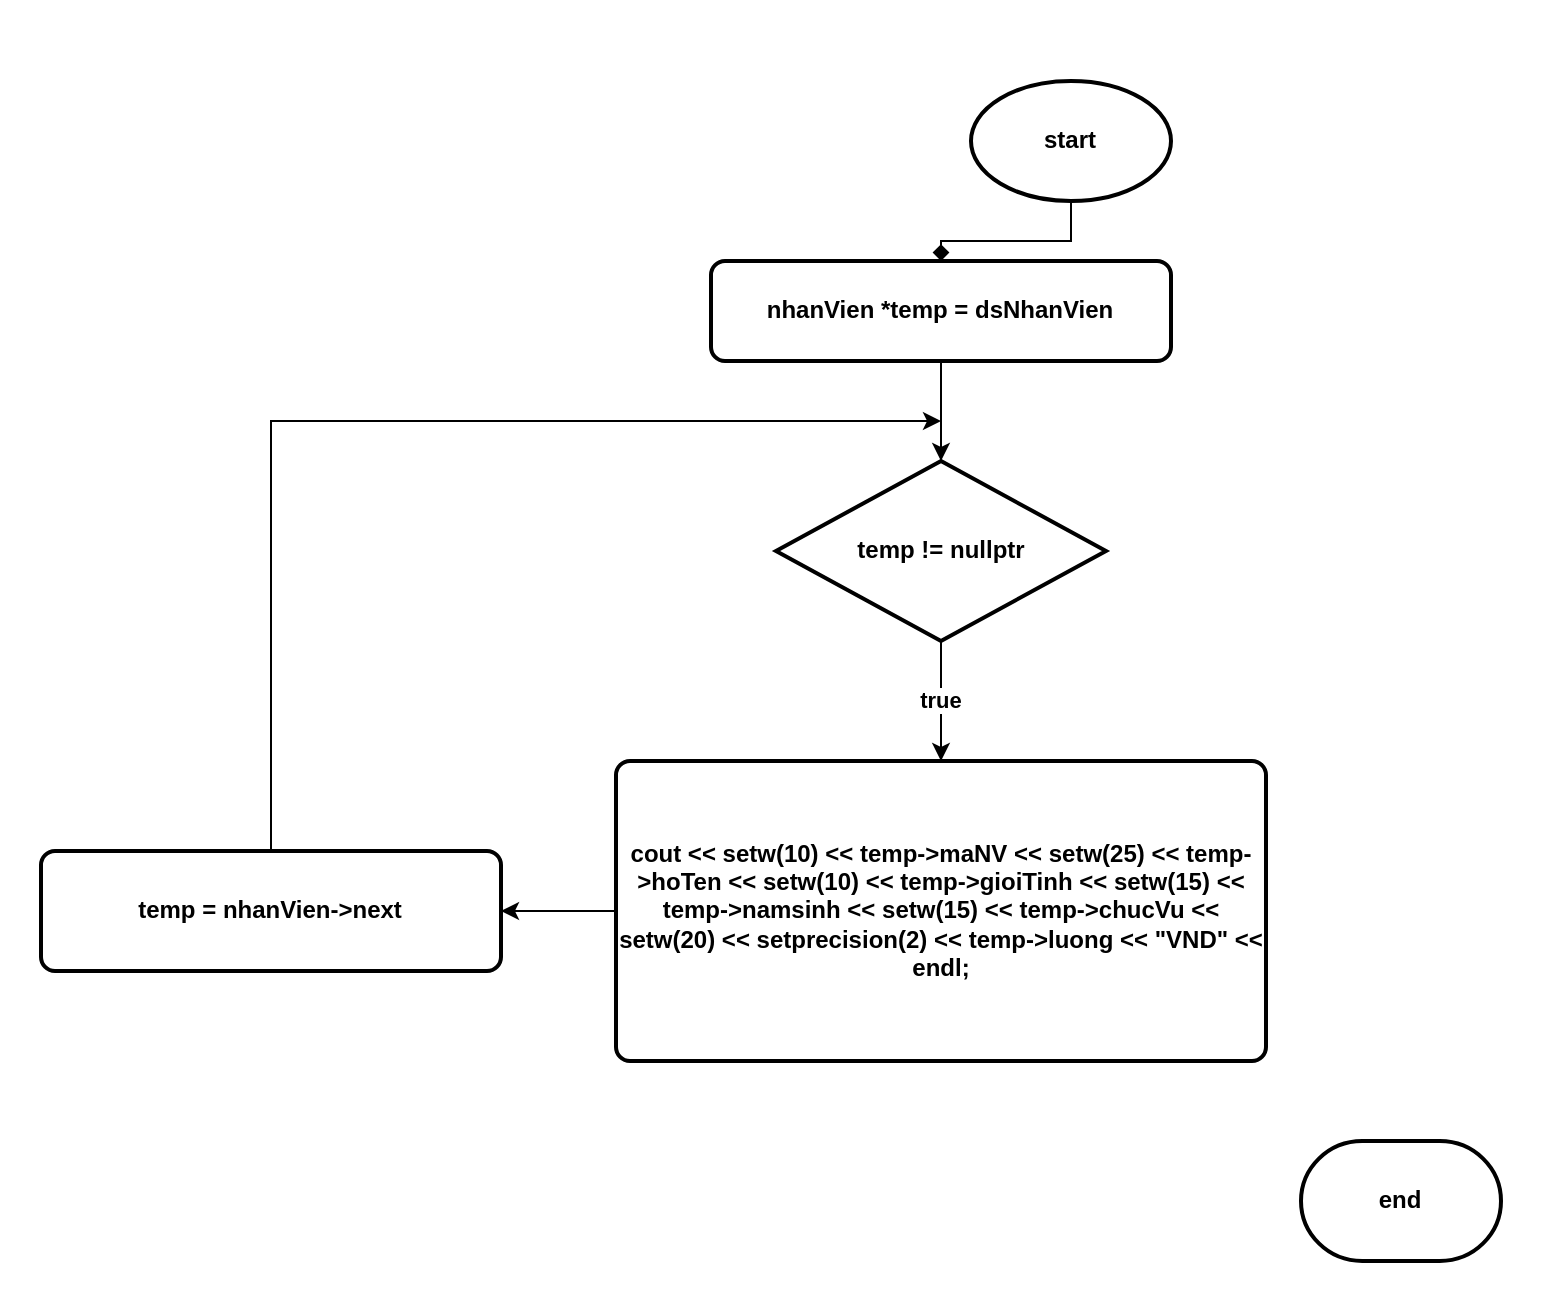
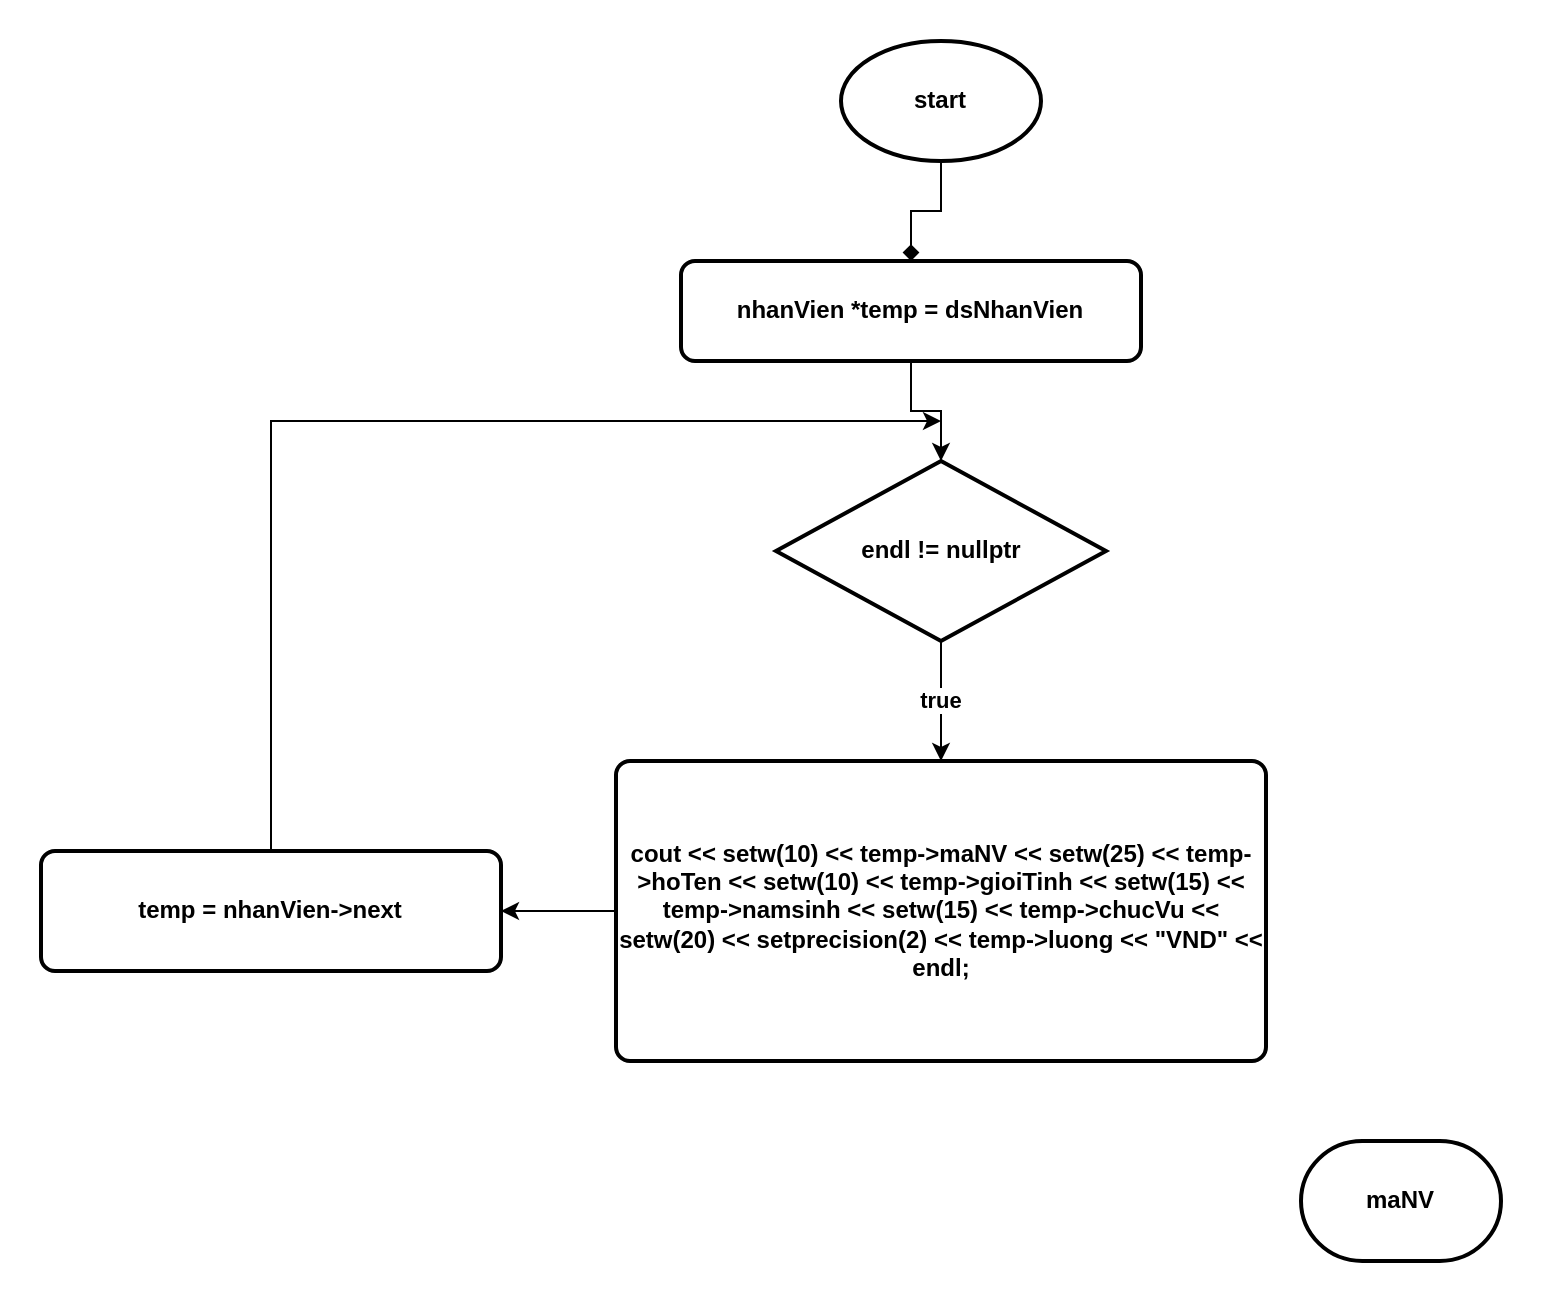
node "start": moved (1071, 141) -> (941, 101)
node "nhanVien *temp = dsNhanVien": moved (941, 311) -> (911, 311)
node "temp != nullptr": label "temp != nullptr" -> "endl != nullptr"
node "end": label "end" -> "maNV"
